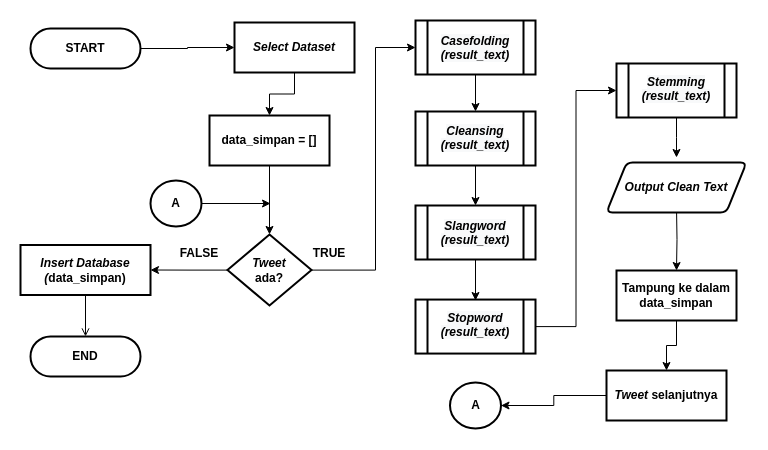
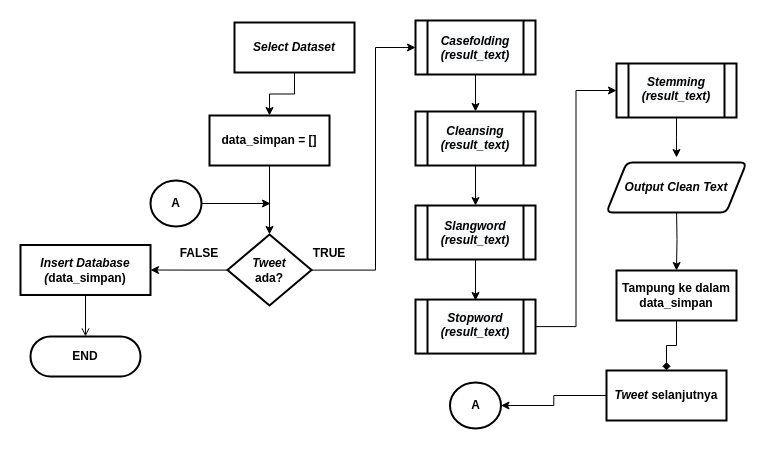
node "START": removed
edge "START" -> "Select Dataset": removed
edge "Tampung ke dalam data_simpan" -> "Tweet selanjutnya": arrowhead classic -> diamond
